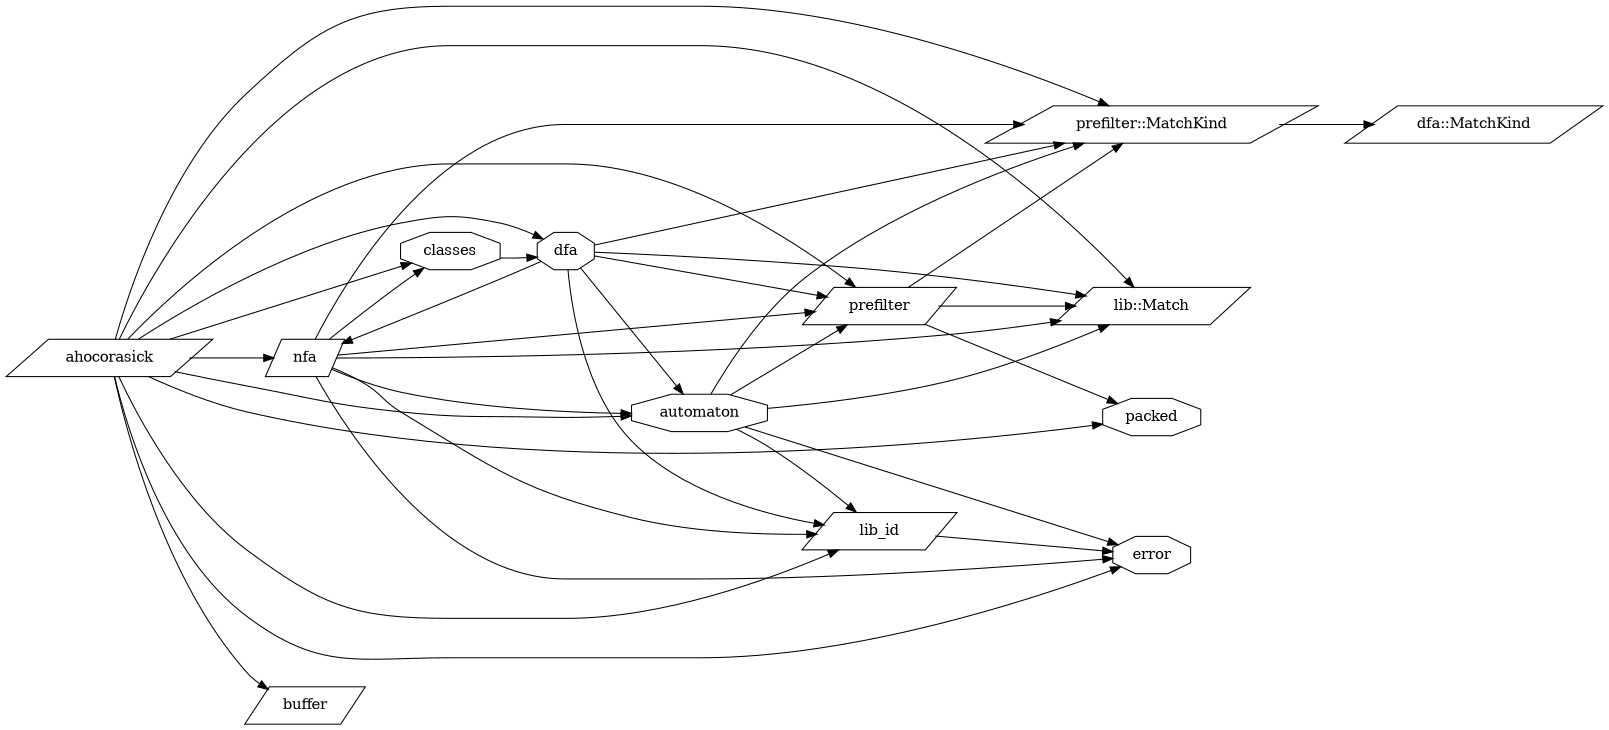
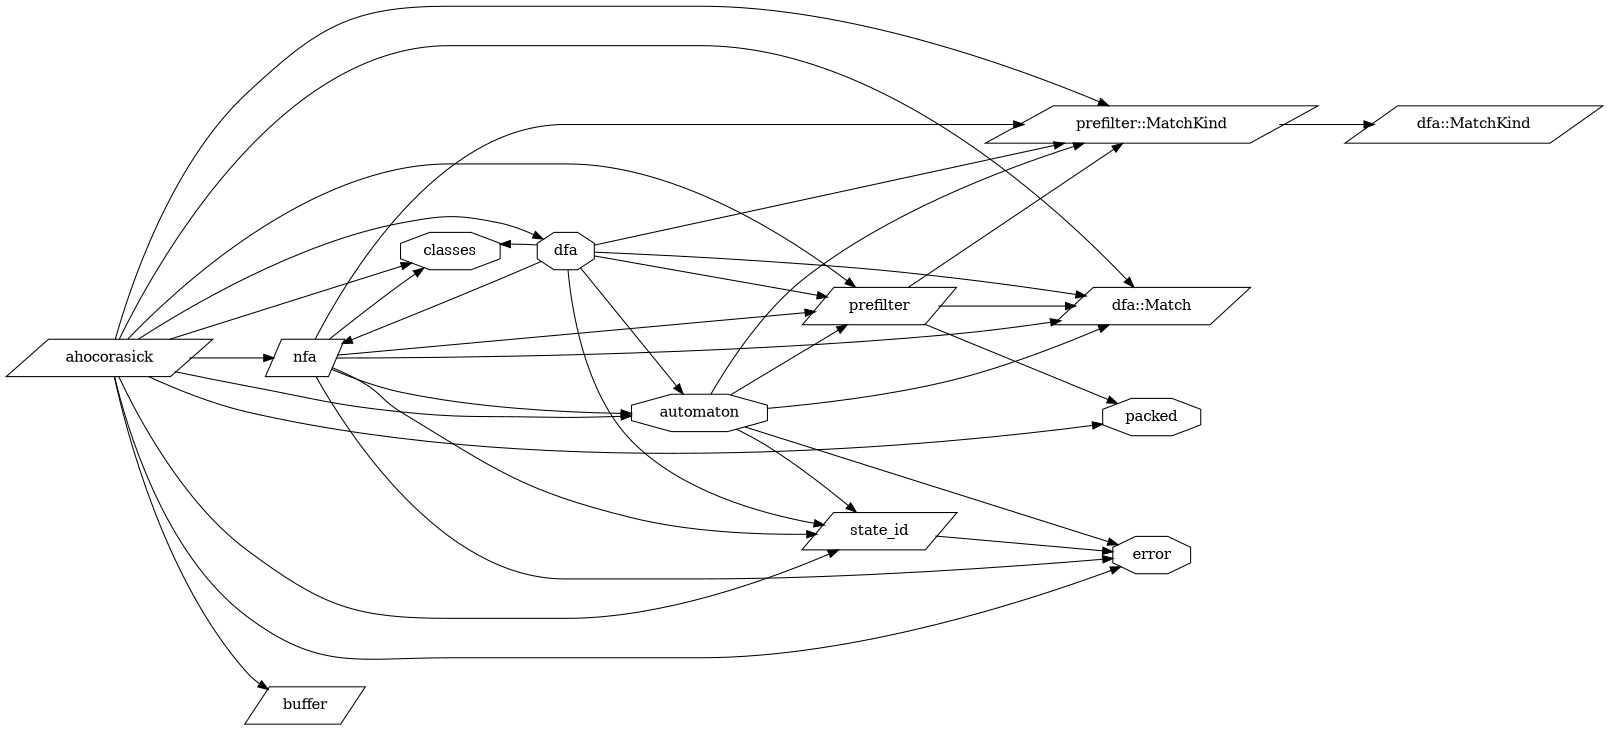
edge "classes" -> "dfa": reversed
node "lib::Match": label "lib::Match" -> "dfa::Match"
node "lib_id": label "lib_id" -> "state_id"
